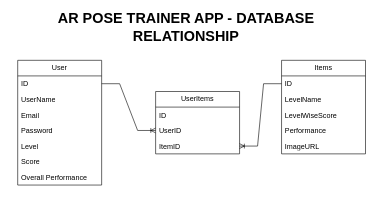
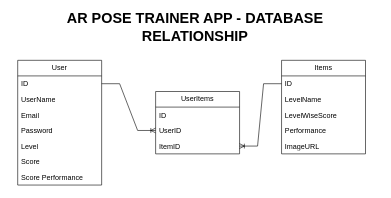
node "AR POSE TRAINER APP - DATABASE RELATIONSHIP": moved (186, 27) -> (195, 27)
node "Overall Performance": label "Overall Performance" -> "Score Performance"
